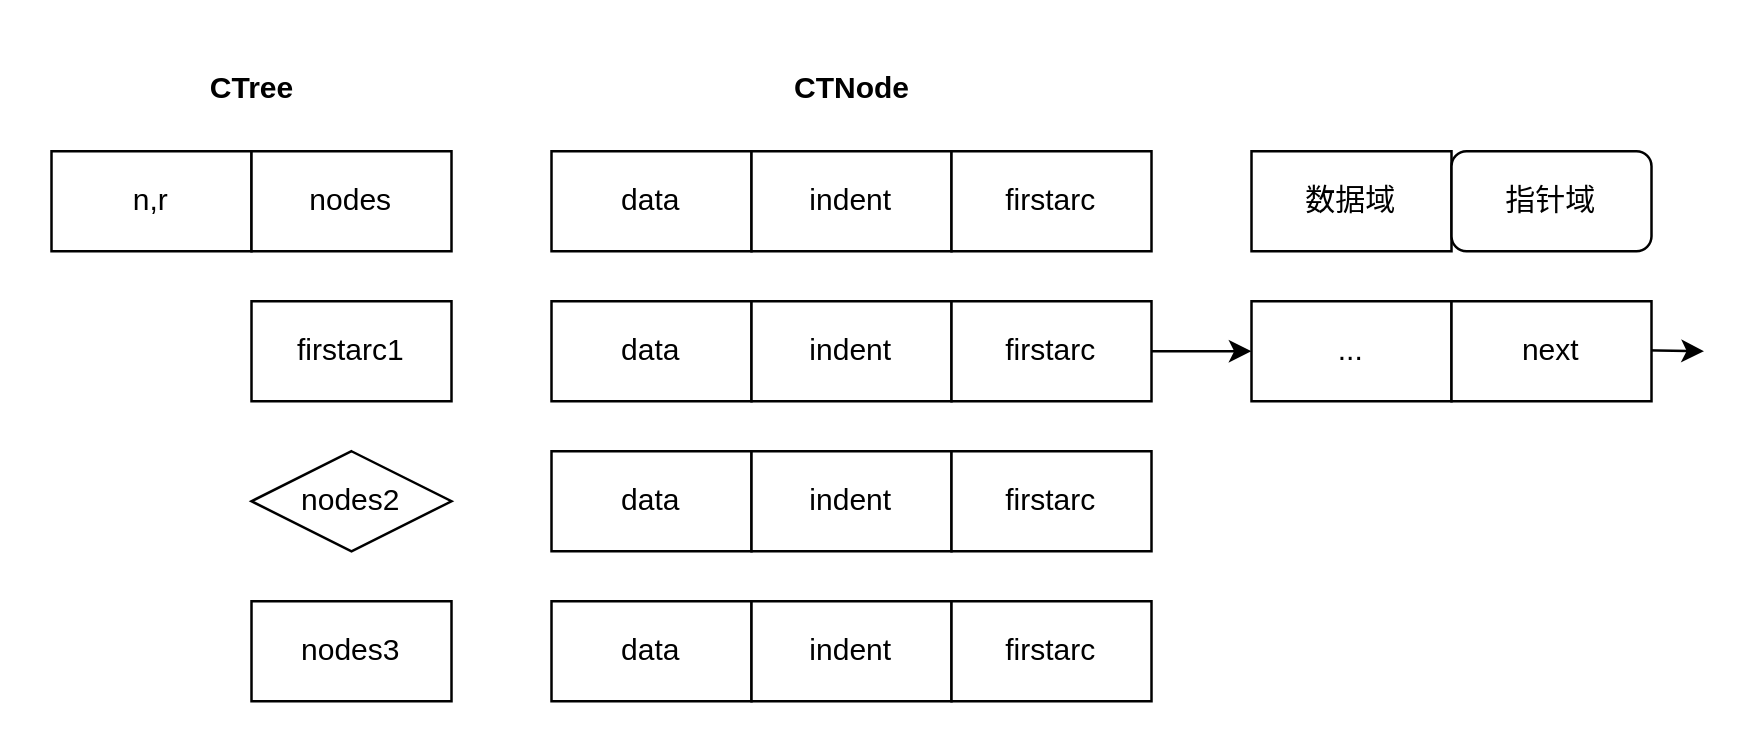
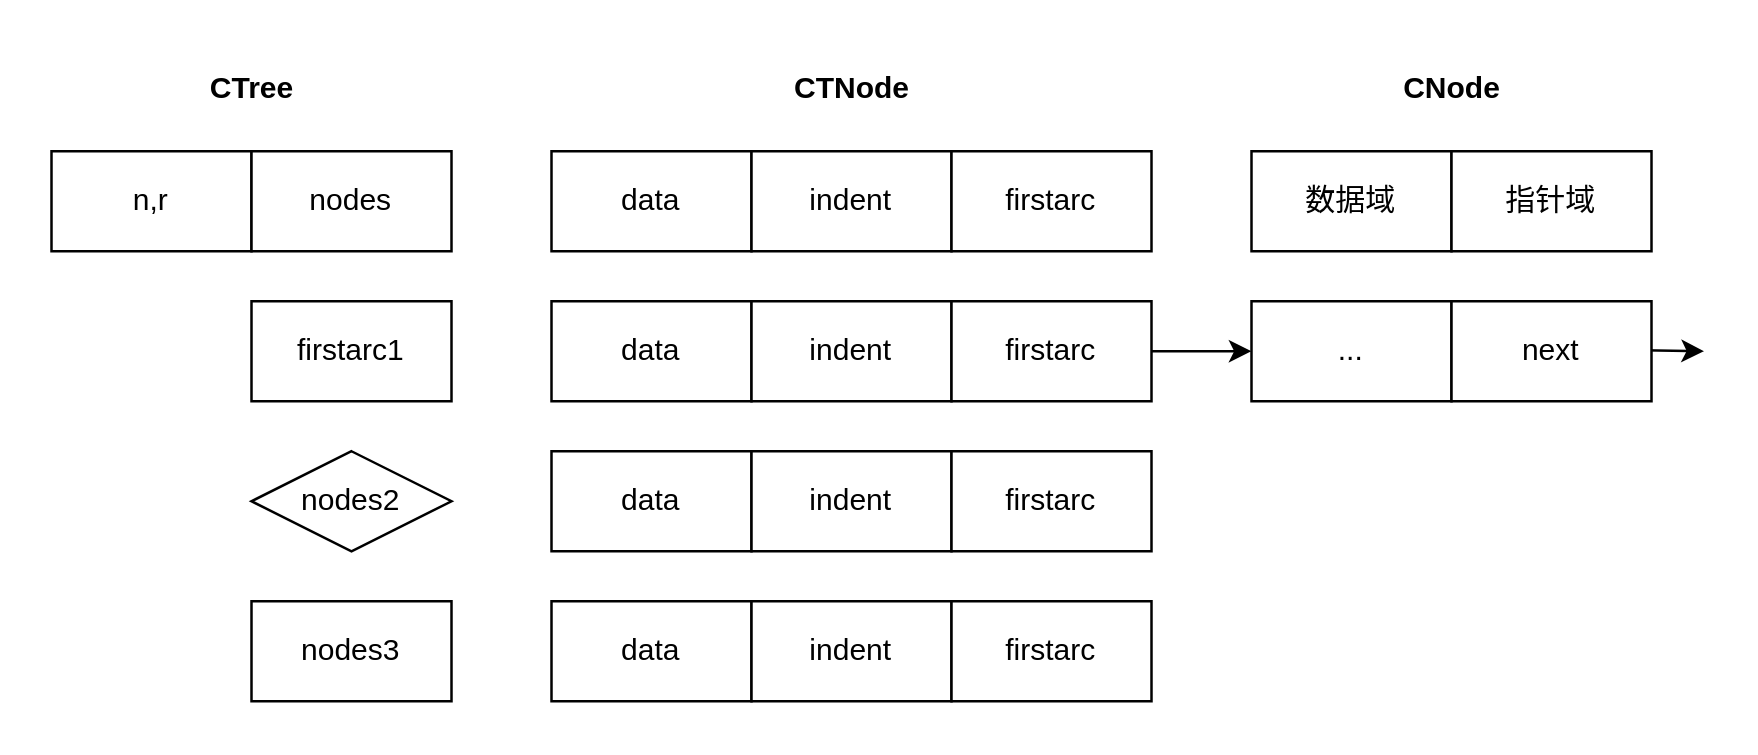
node "CNode": added
node "指针域": shape rounded rectangle -> rectangle
